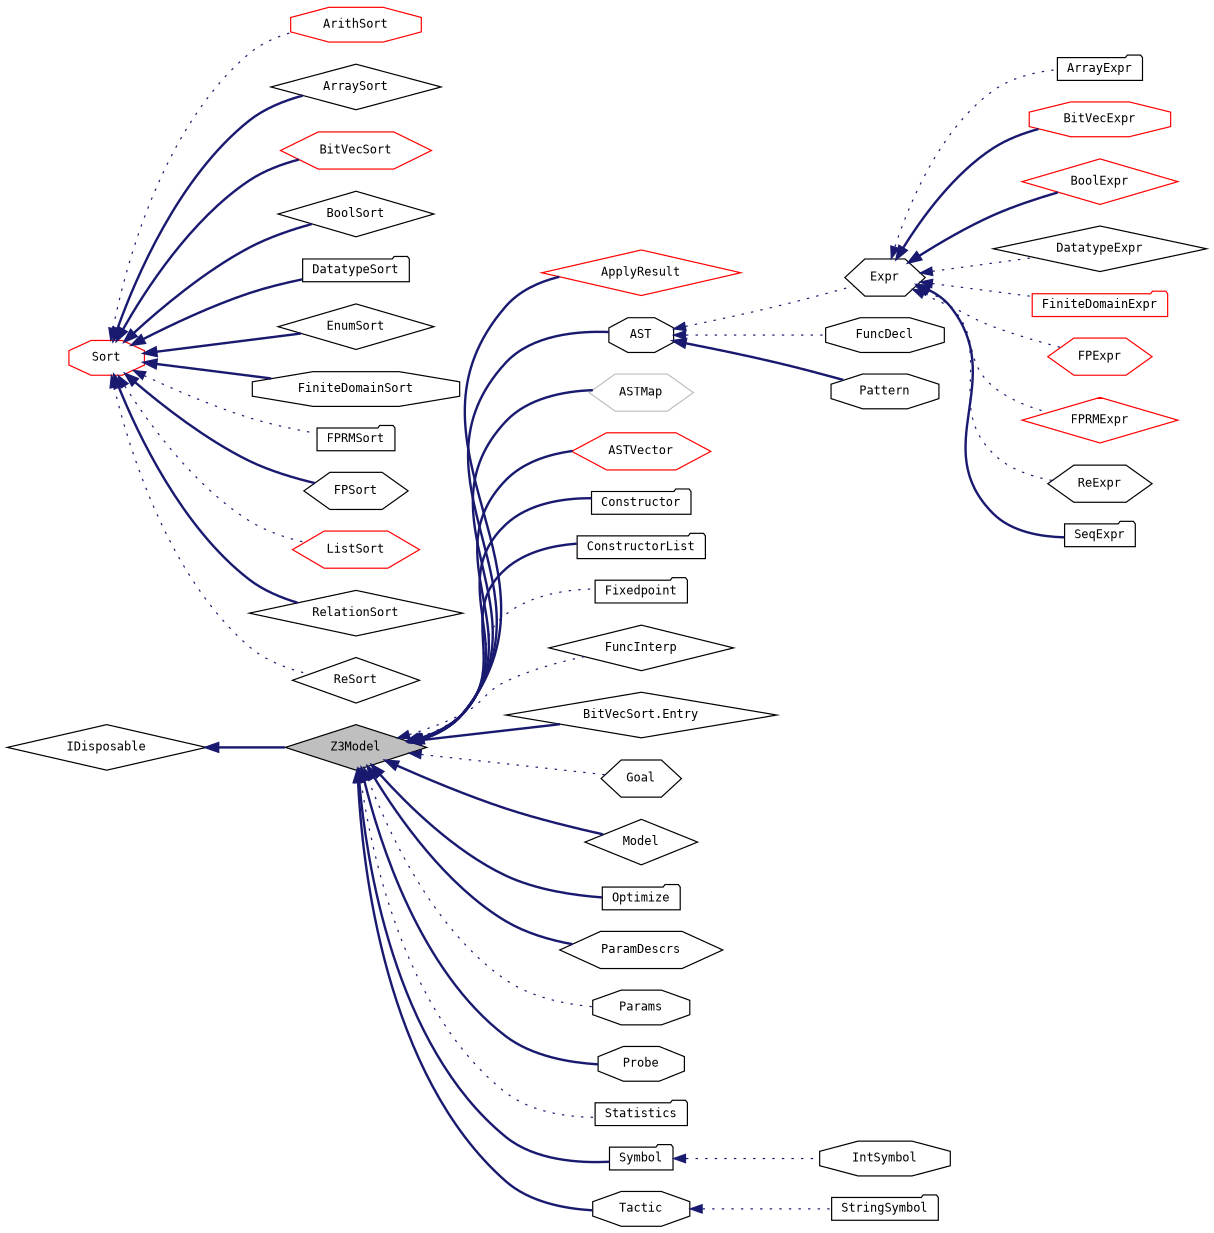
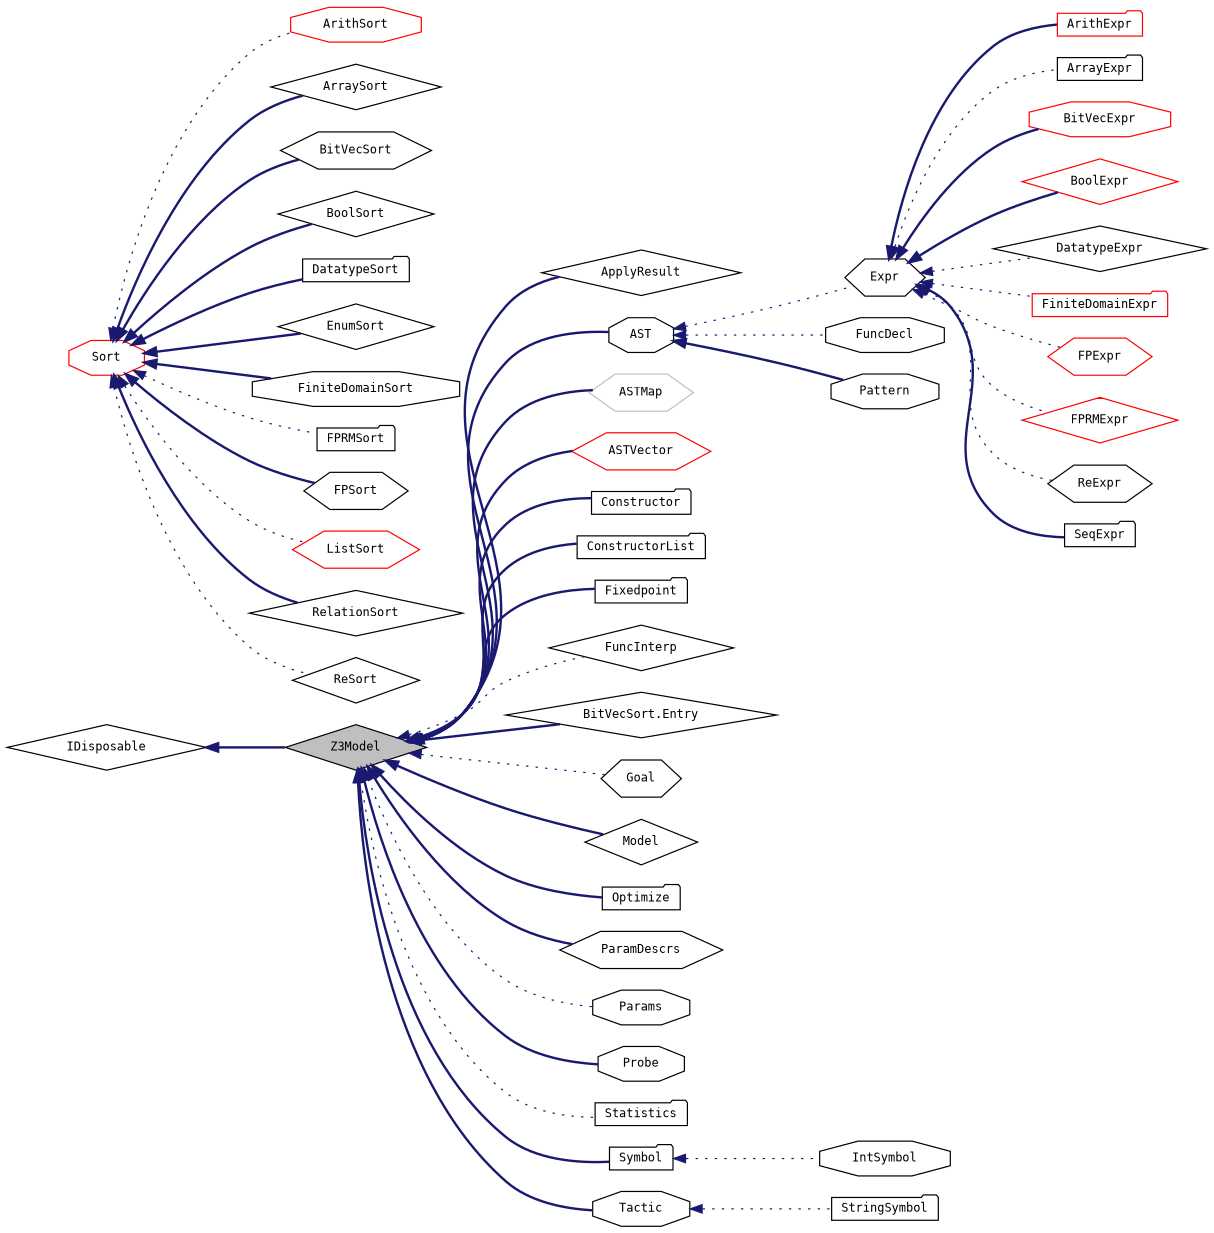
node "ArithExpr": added
node "BitVecSort": color red -> black
node "ApplyResult": color red -> black
edge "Fixedpoint" -> "Z3Model": style dotted -> bold
